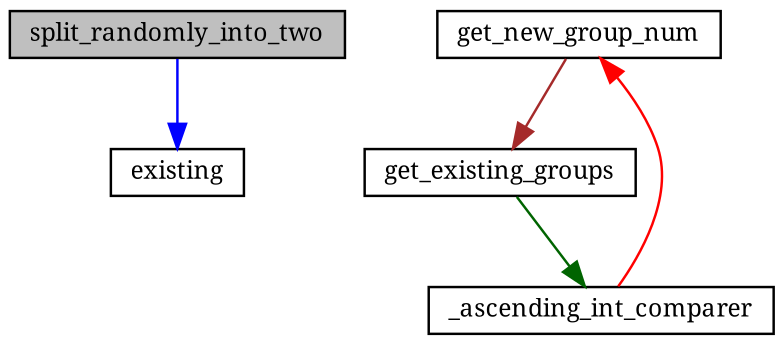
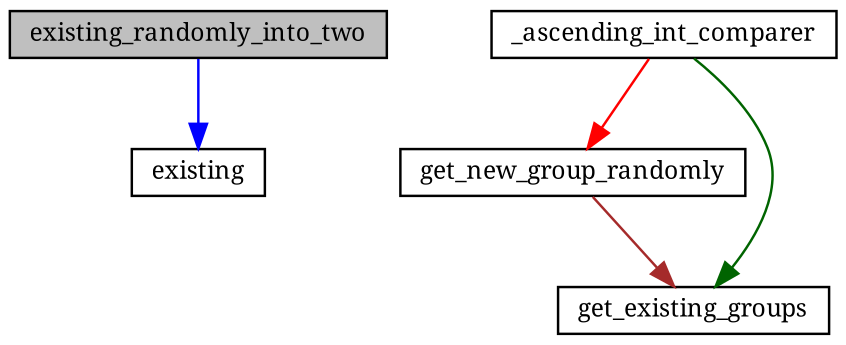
node "split_randomly_into_two": label "split_randomly_into_two" -> "existing_randomly_into_two"
node "get_new_group_num": label "get_new_group_num" -> "get_new_group_randomly"
edge "get_existing_groups" -> "_ascending_int_comparer": reversed
